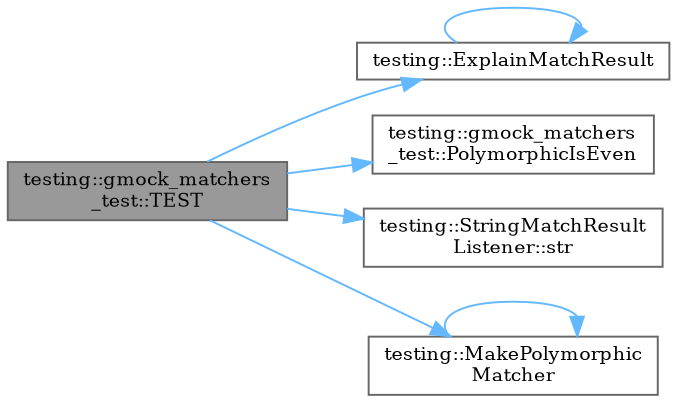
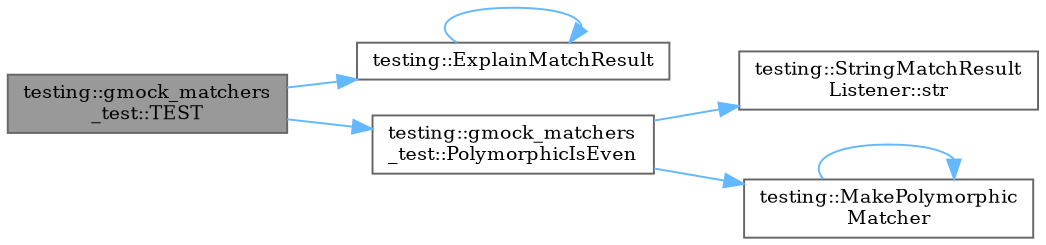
edge "testing::gmock_matchers _test::TEST" -> "testing::StringMatchResult Listener::str": now "testing::gmock_matchers _test::PolymorphicIsEven" -> "testing::StringMatchResult Listener::str"
edge "testing::gmock_matchers _test::TEST" -> "testing::MakePolymorphic Matcher": now "testing::gmock_matchers _test::PolymorphicIsEven" -> "testing::MakePolymorphic Matcher"
